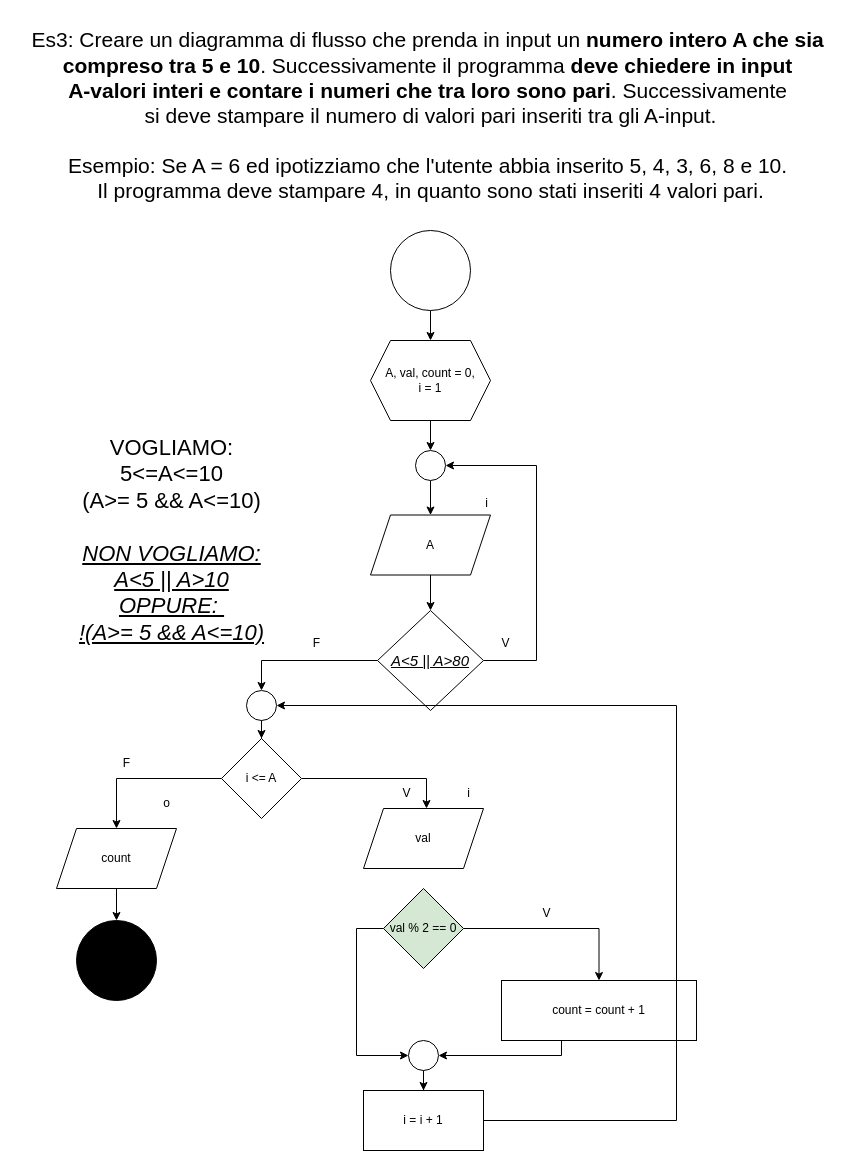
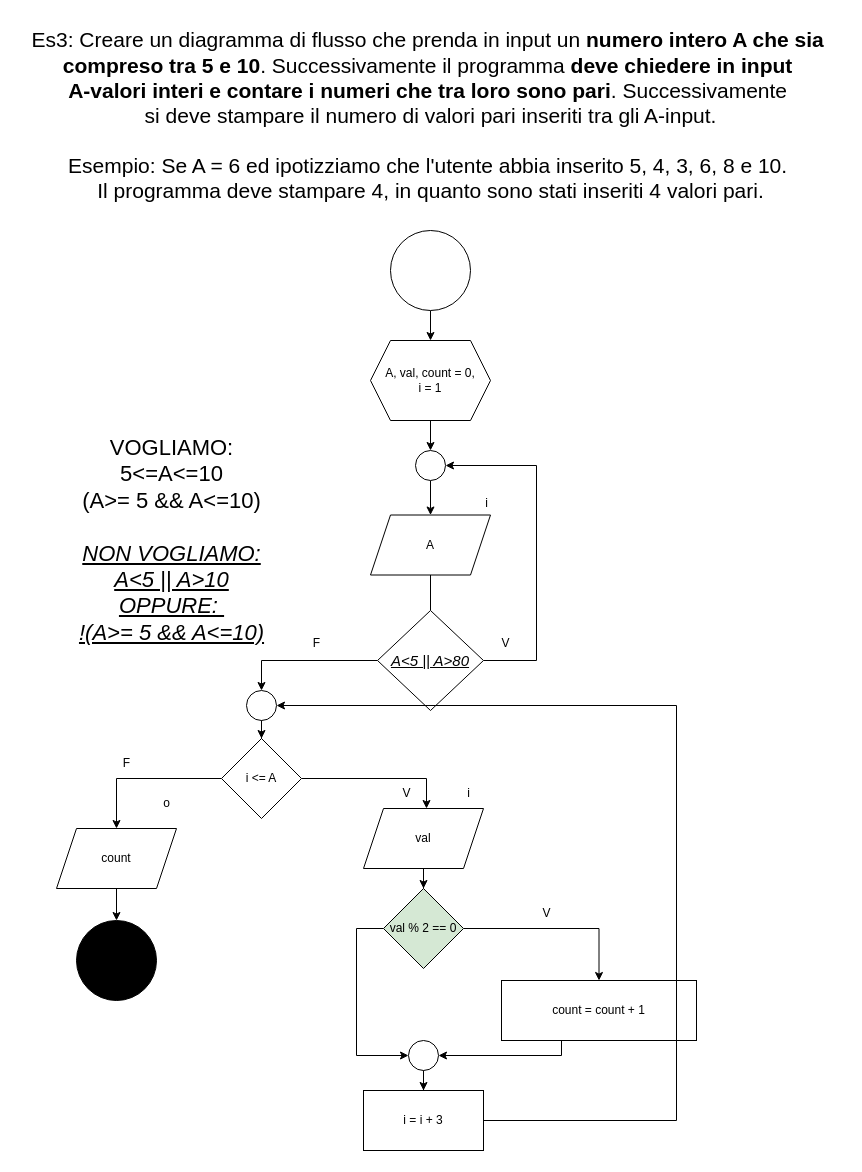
edge "A" -> "A<5 || A>80": arrowhead classic -> none
edge "val" -> "val % 2 == 0": added
node "i = i + 1": label "i = i + 1" -> "i = i + 3"
